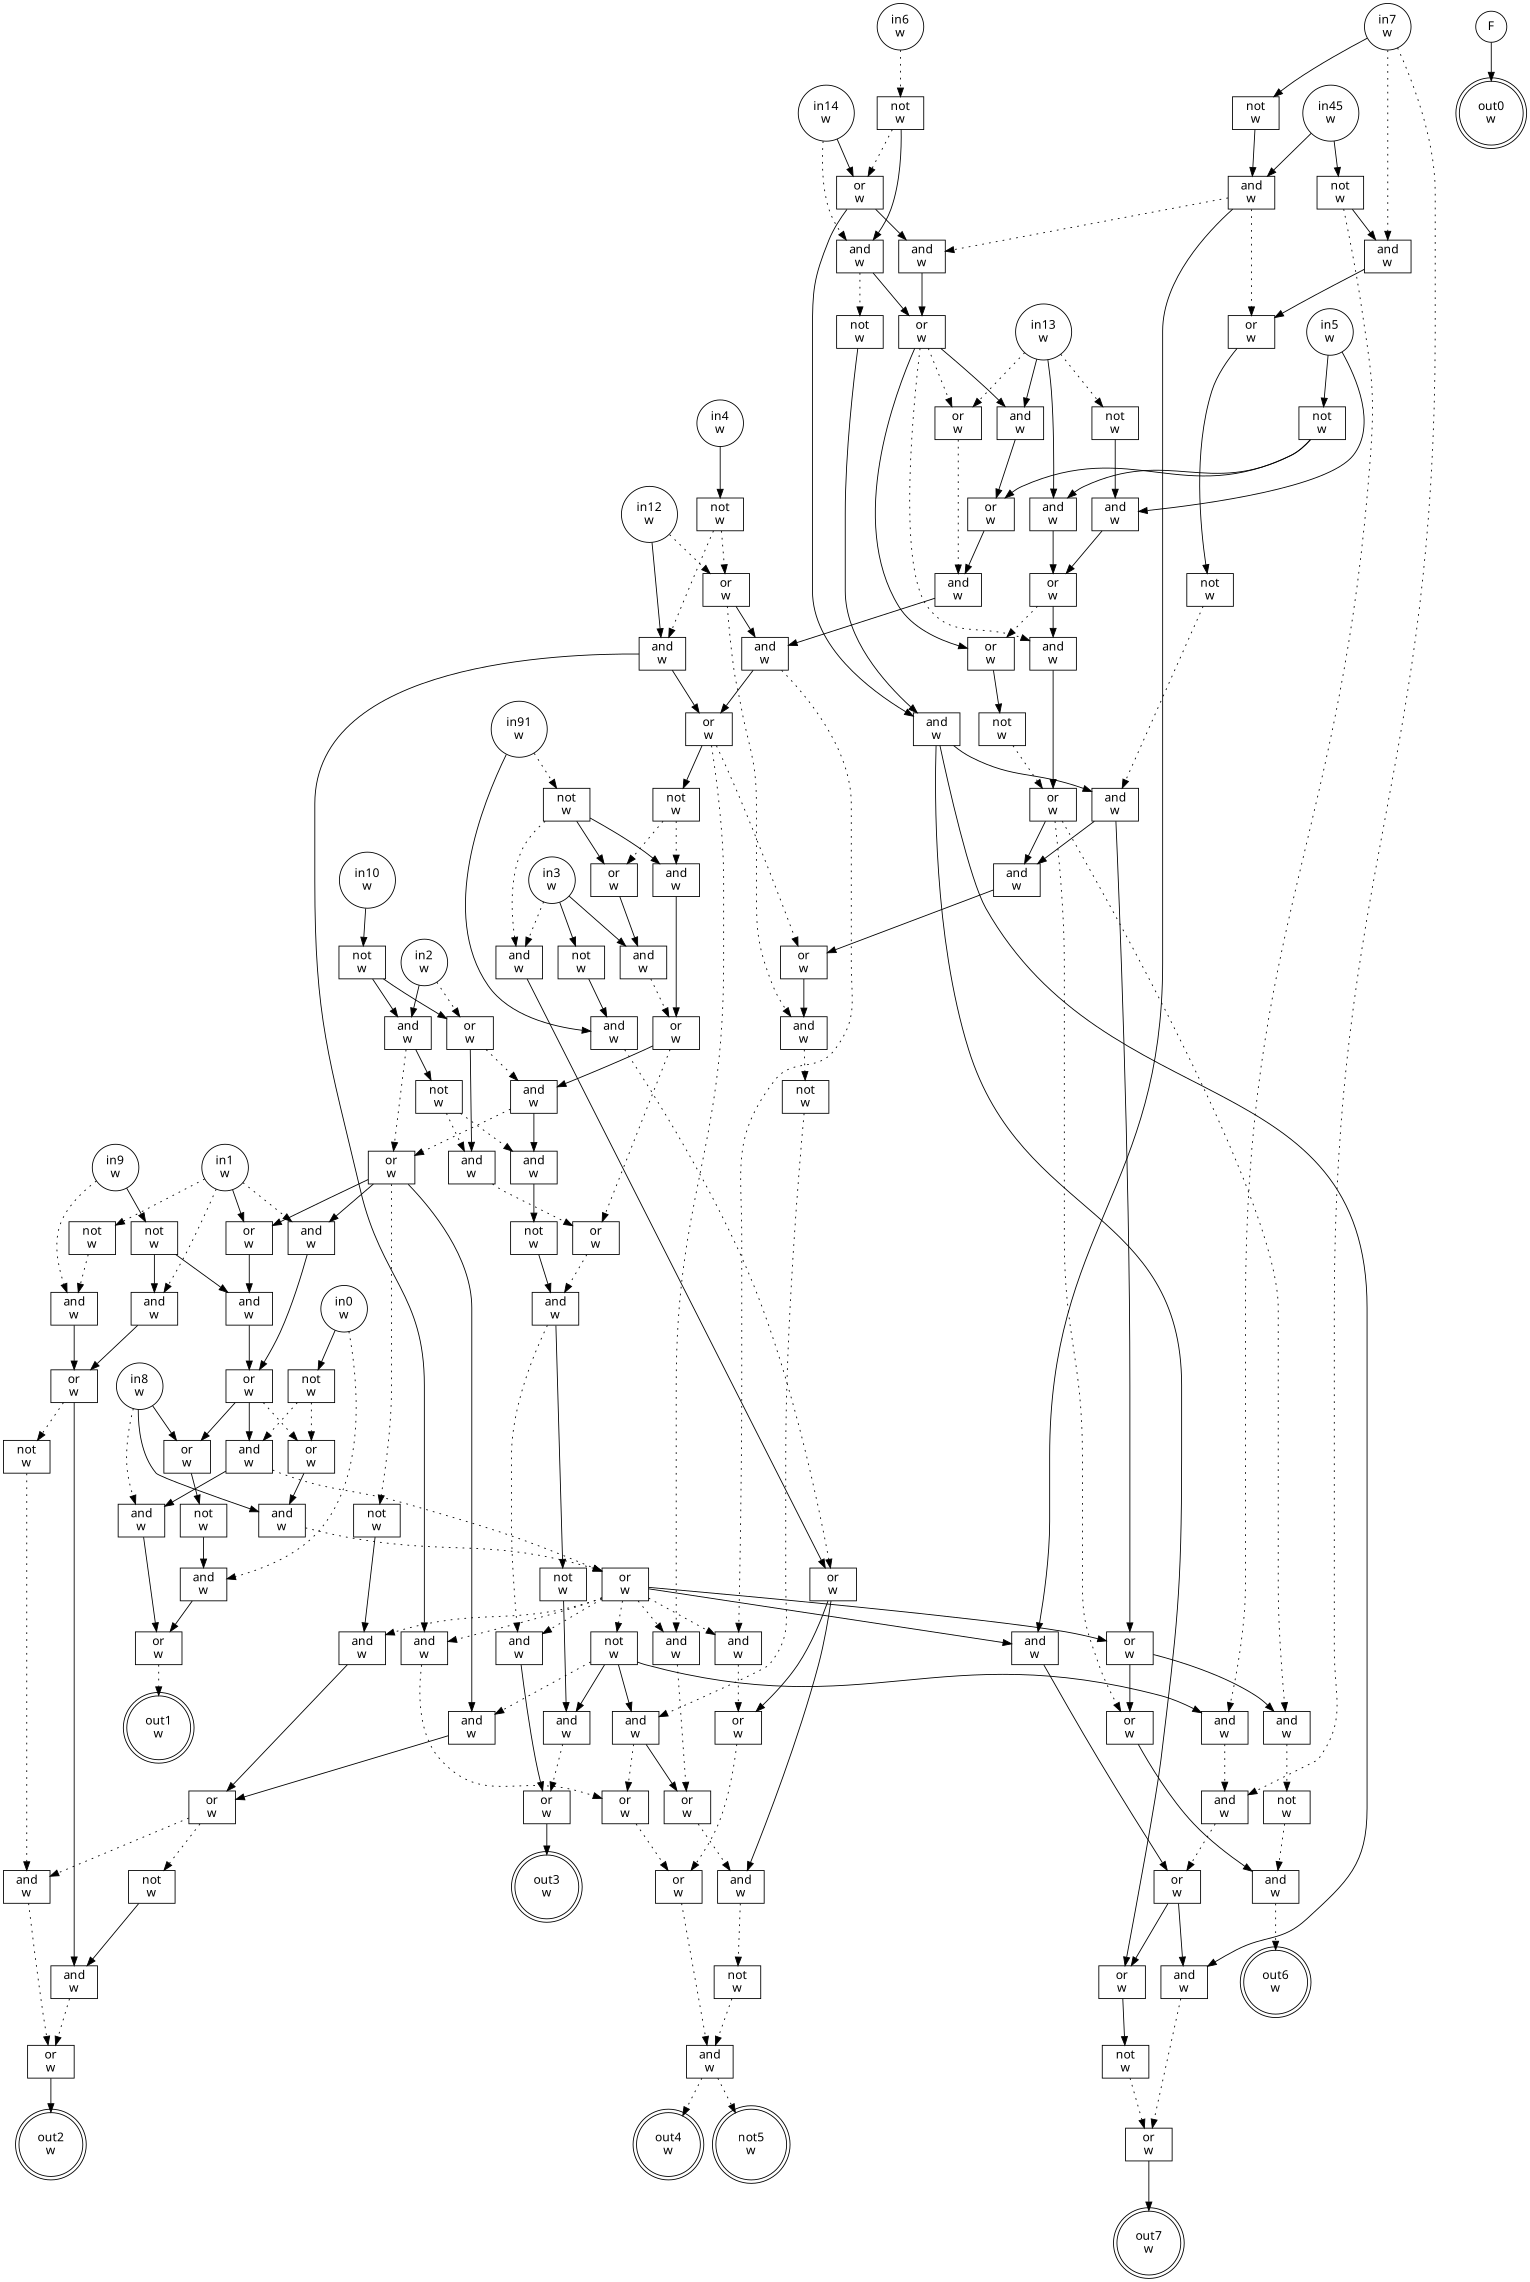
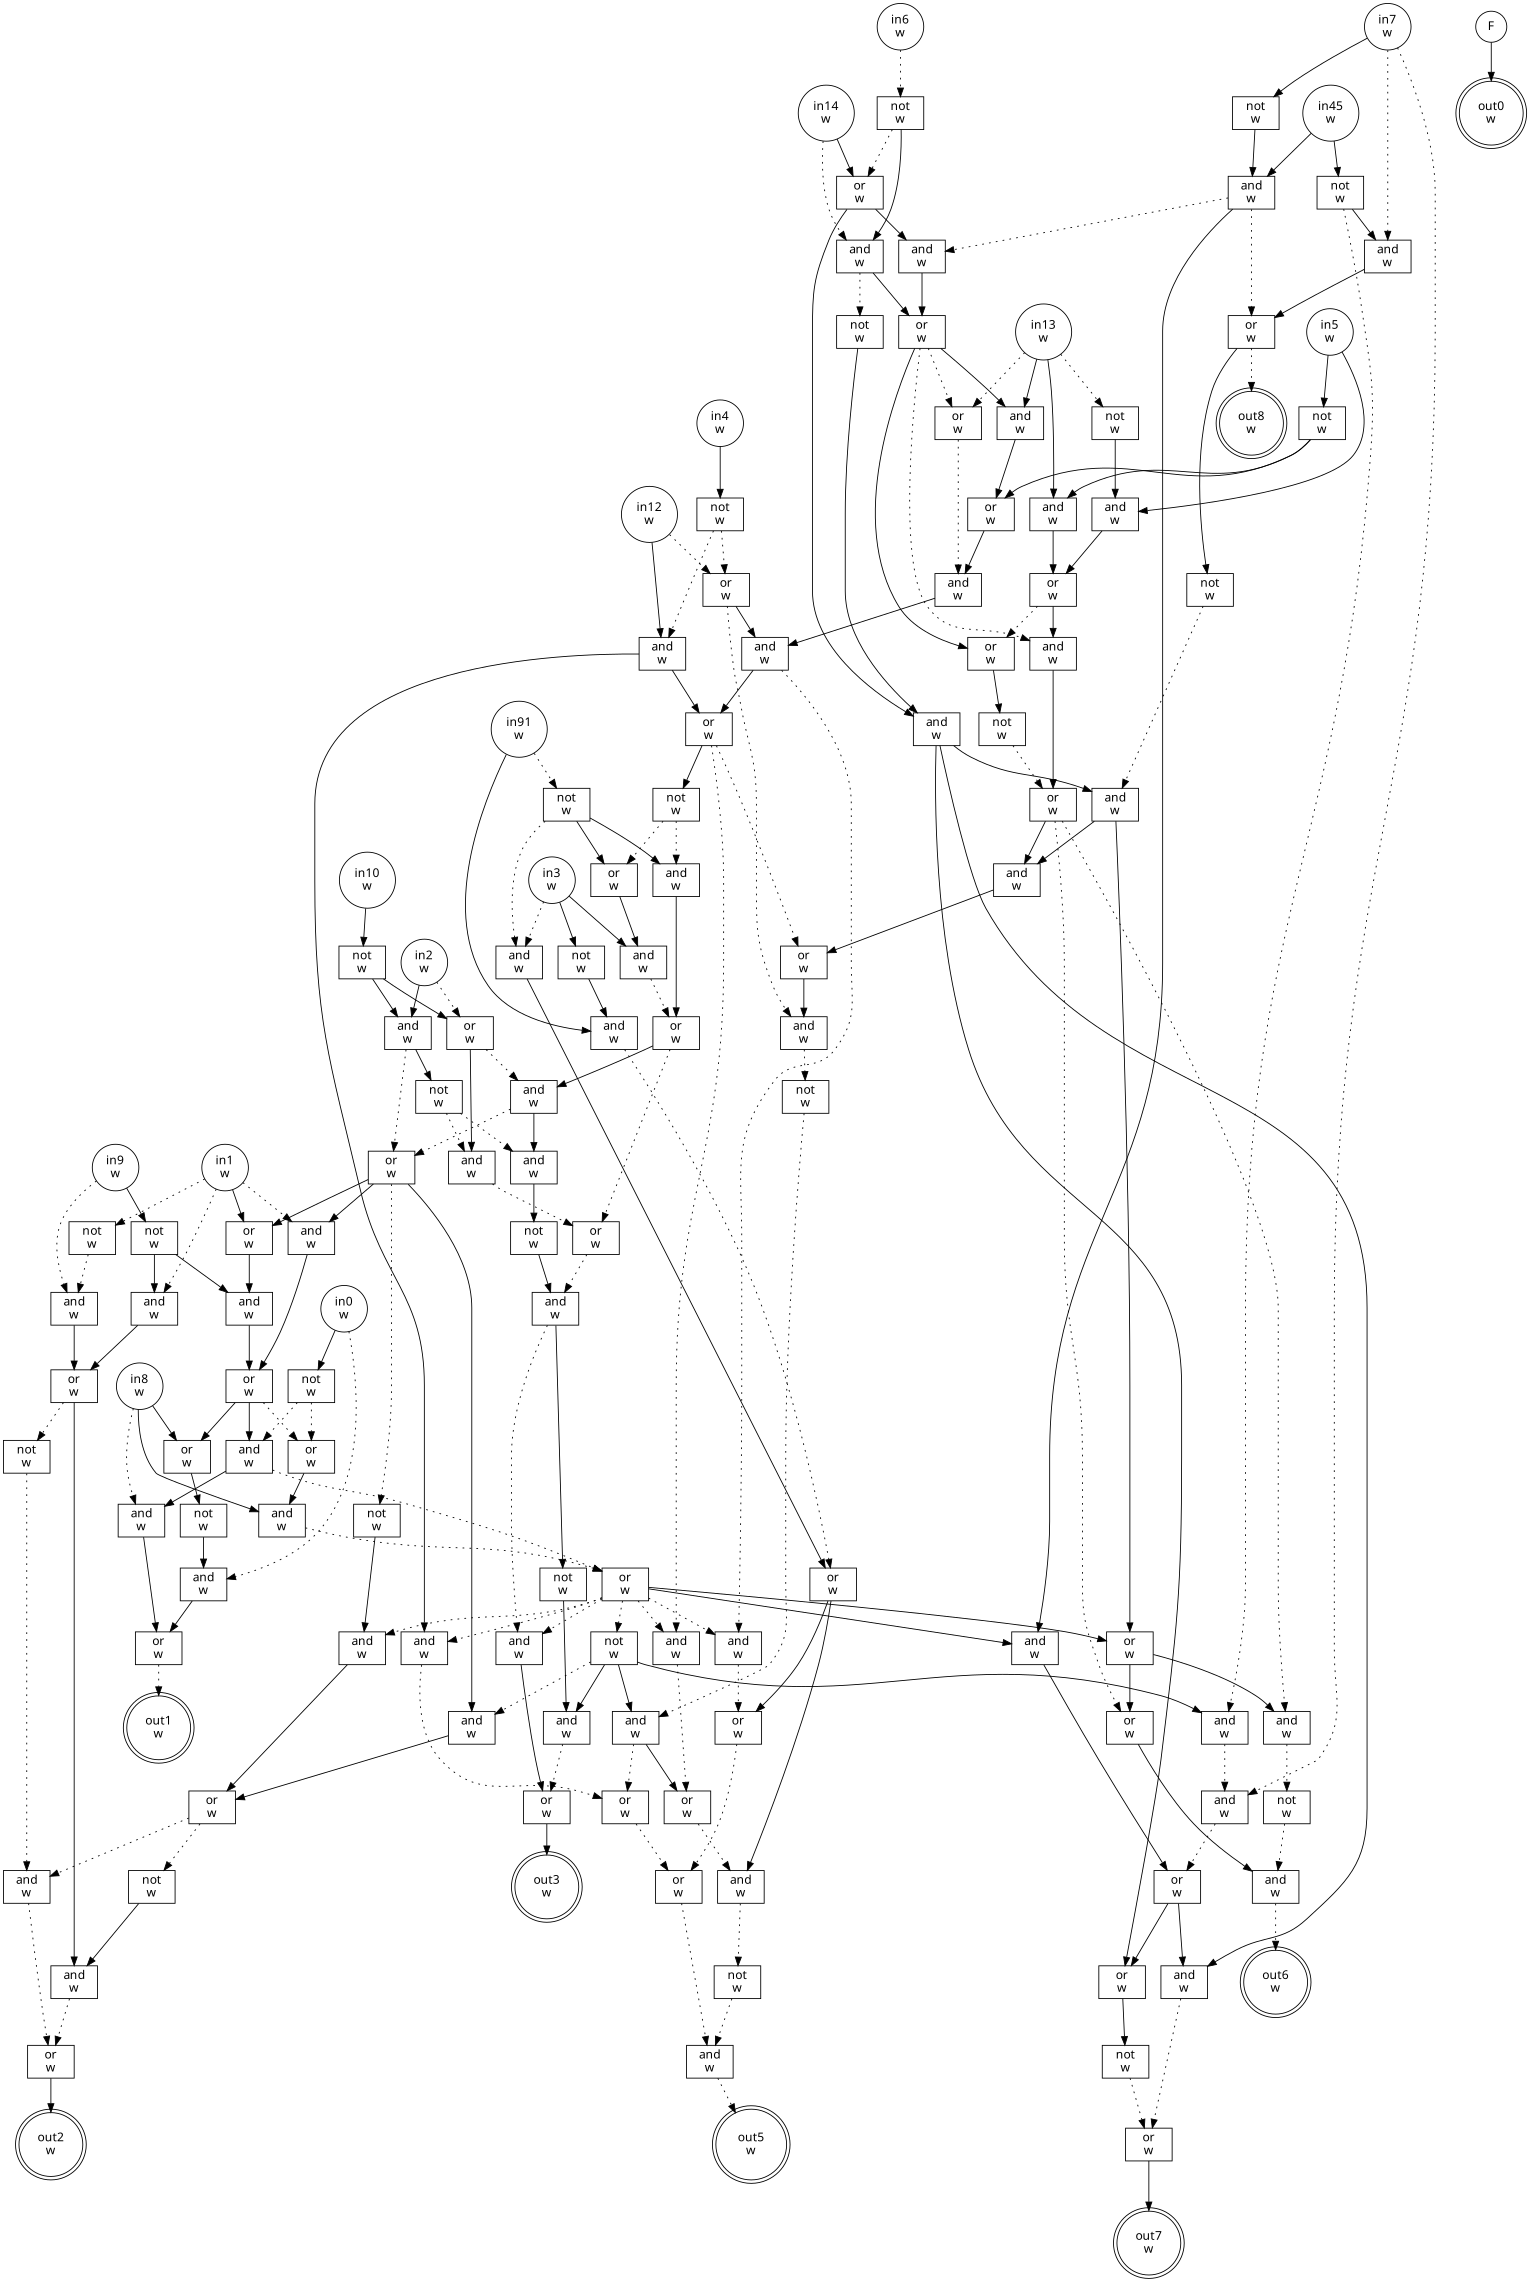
node "out8 w": added
node "out4 w": removed
node "not5 w": label "not5 w" -> "out5 w"
